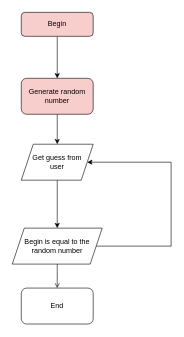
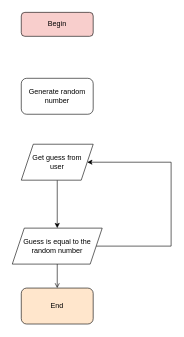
edge "Begin" -> "Generate random number": removed
node "Generate random number": fillcolor #f8cecc -> #ffffff
edge "Generate random number" -> "Get guess from user": removed
node "Begin is equal to the random number": label "Begin is equal to the random number" -> "Guess is equal to the random number"
node "End": fillcolor #ffffff -> #ffe6cc
